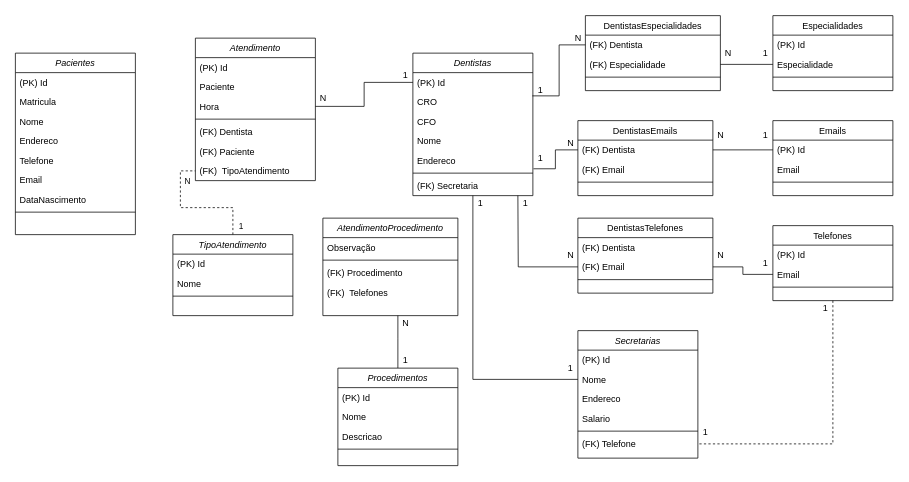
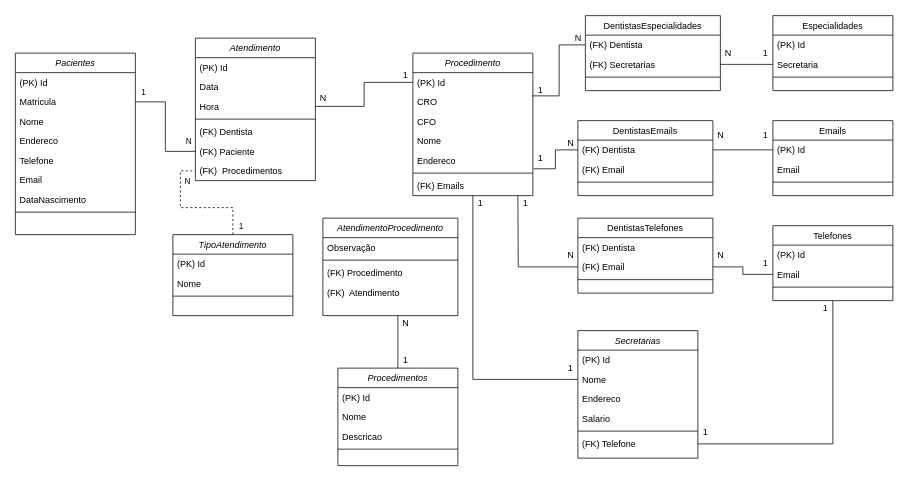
node "Dentistas": label "Dentistas" -> "Procedimento"
node "(FK) Especialidade": label "(FK) Especialidade" -> "(FK) Secretarias"
node "Especialidade": label "Especialidade" -> "Secretaria"
node "Paciente": label "Paciente" -> "Data"
edge "Matricula" -- "(FK) Paciente": added, labels "1", "N"
node "(FK) TipoAtendimento": label "(FK) TipoAtendimento" -> "(FK) Procedimentos"
node "(FK) Secretaria": label "(FK) Secretaria" -> "(FK) Emails"
node "(FK) Telefones": label "(FK) Telefones" -> "(FK) Atendimento"
edge "Telefones" -- "(FK) Telefone": style dashed -> solid
